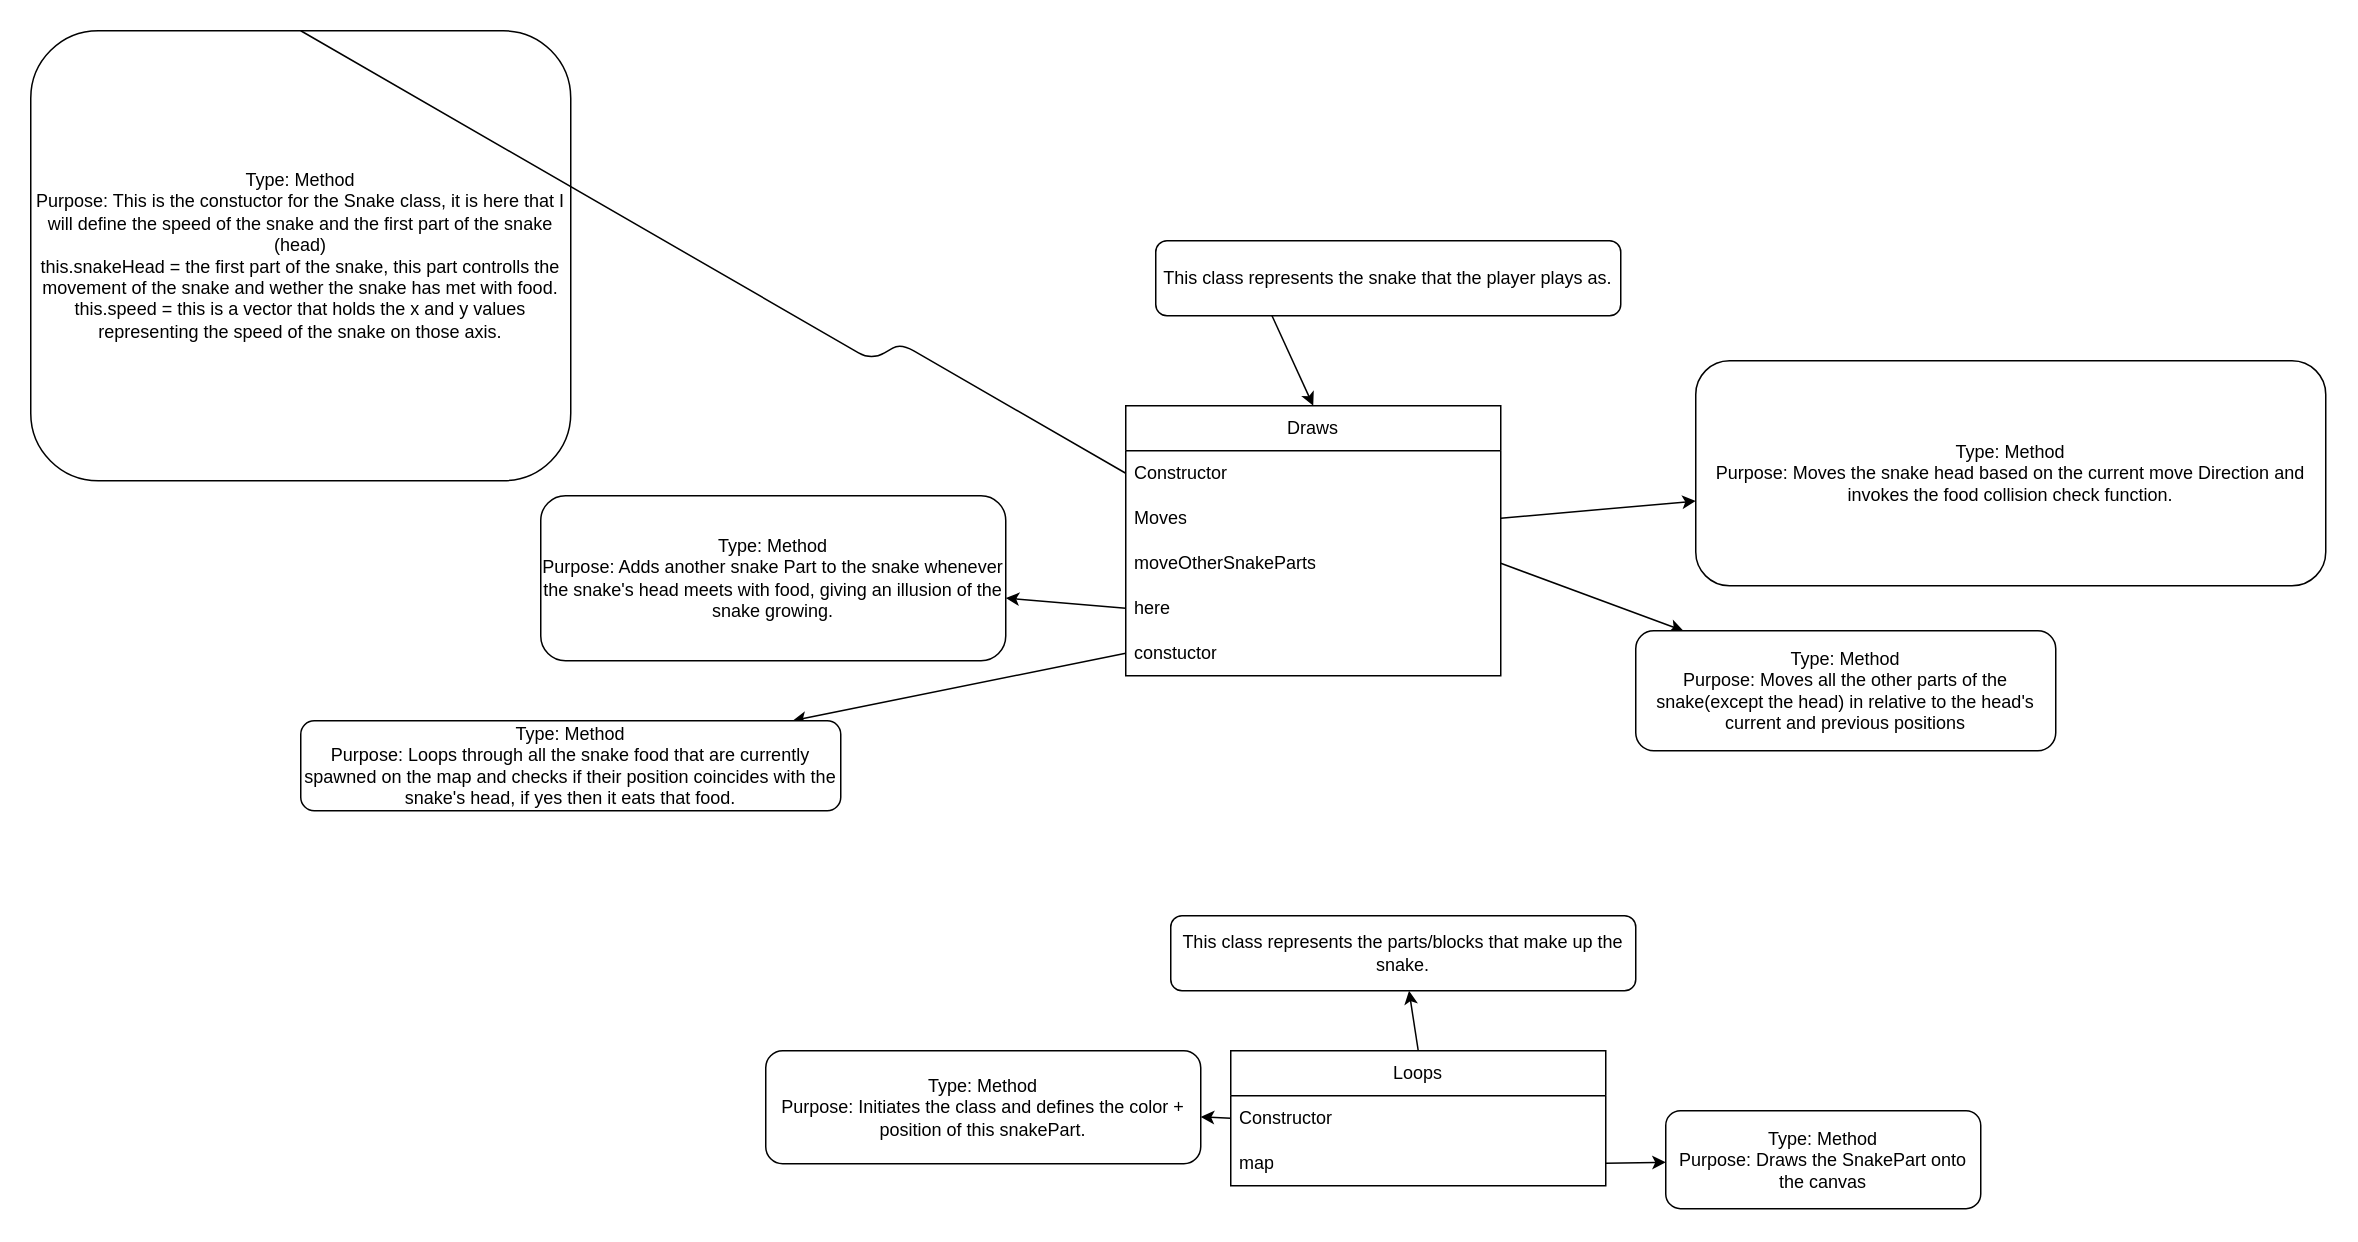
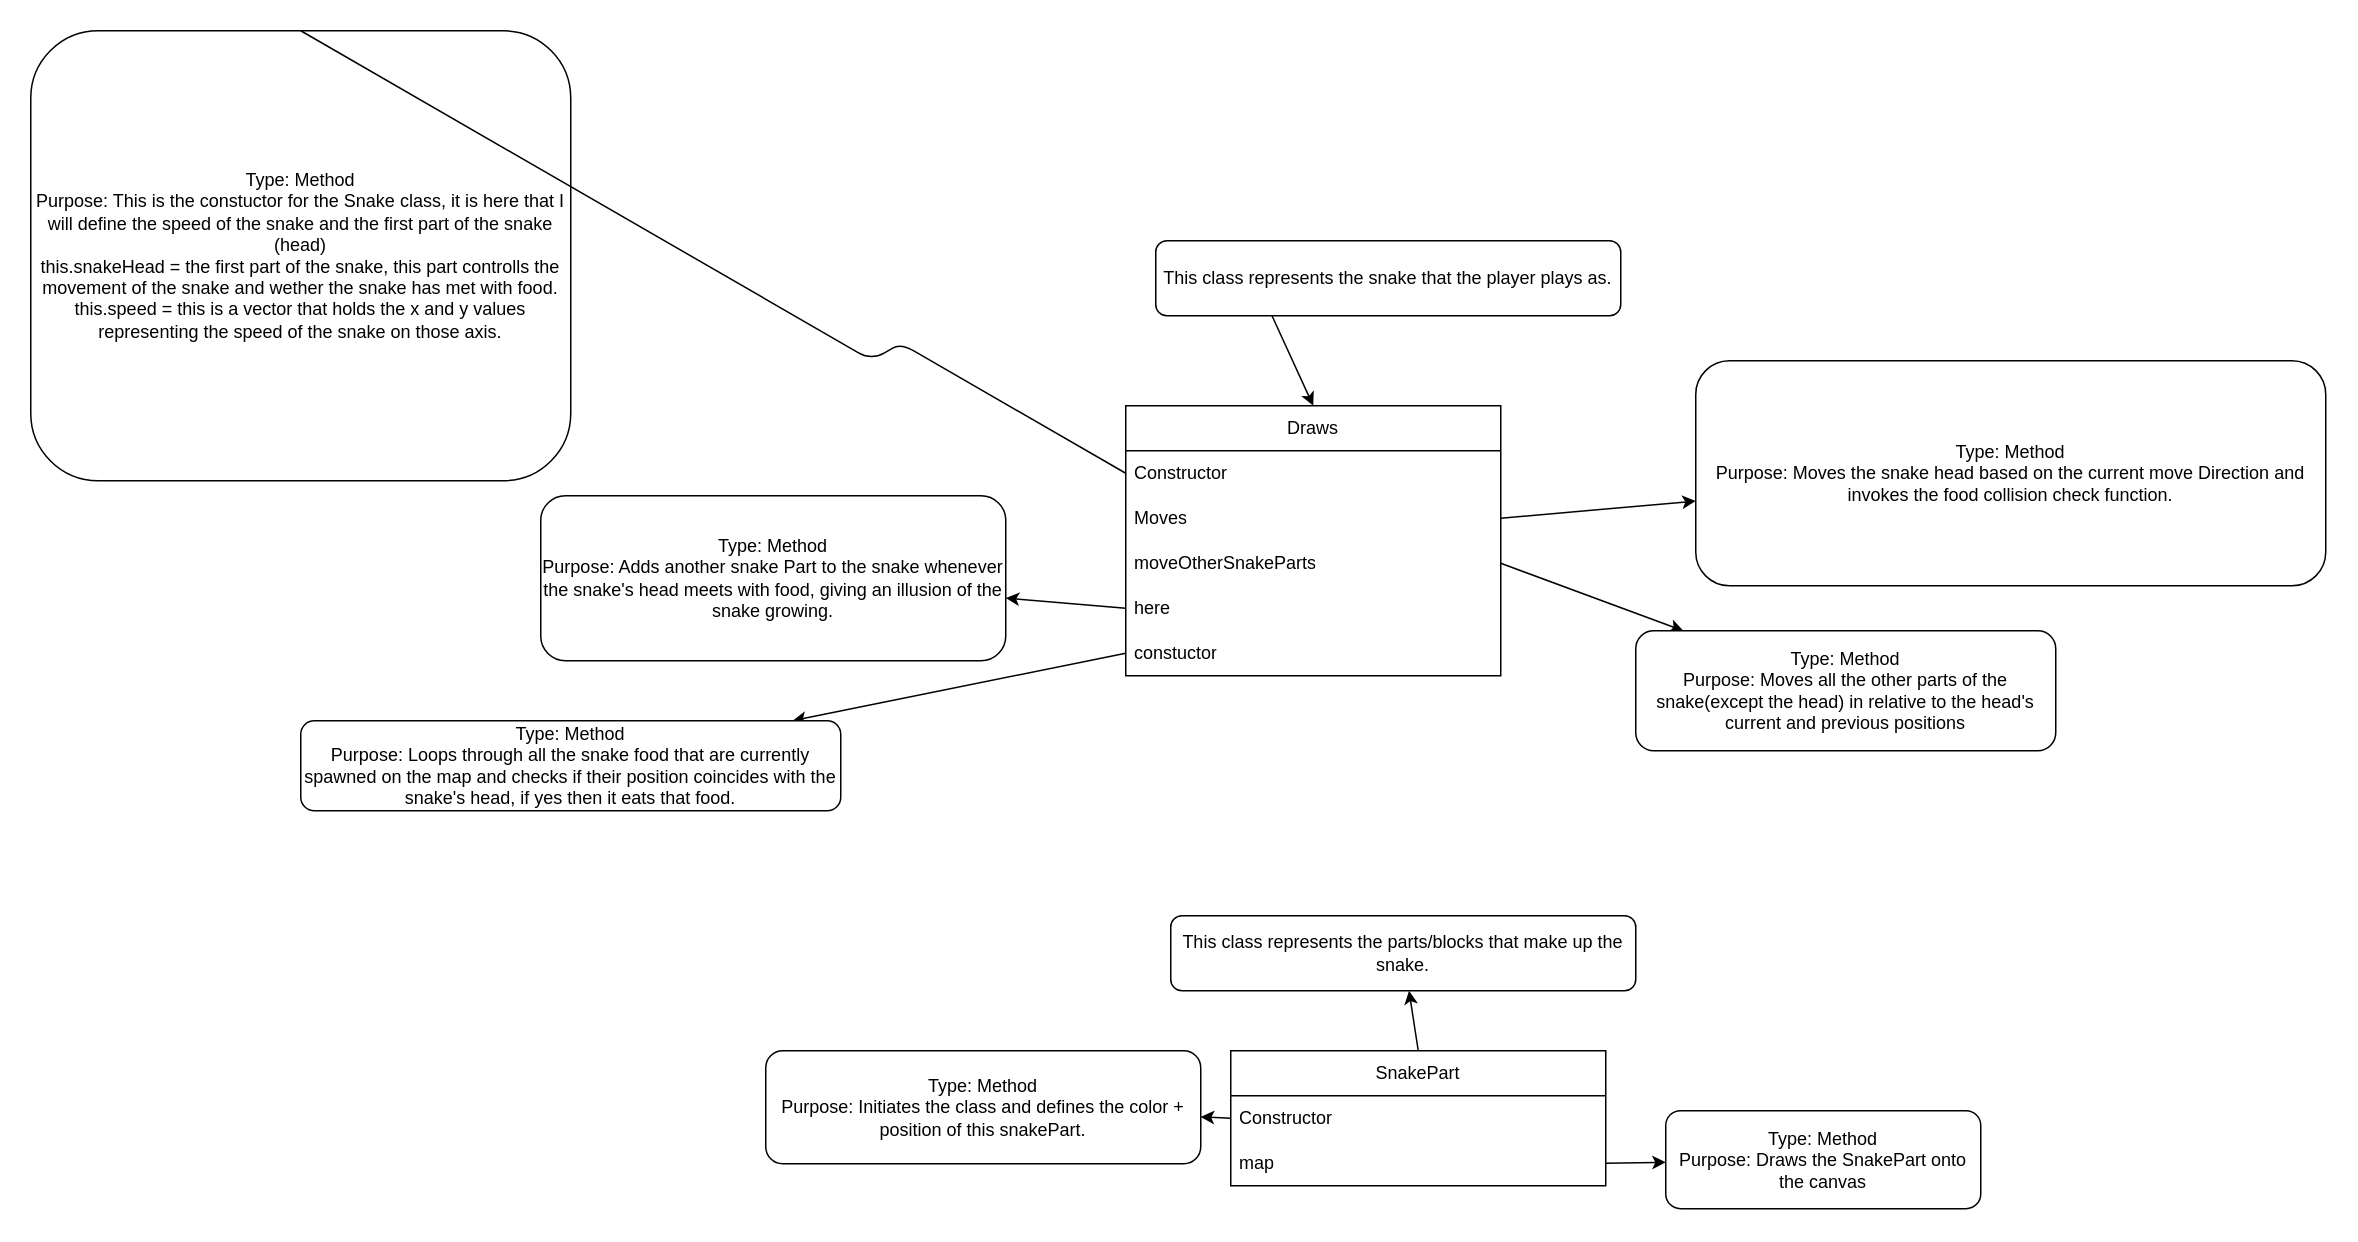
node "Loops": label "Loops" -> "SnakePart"
